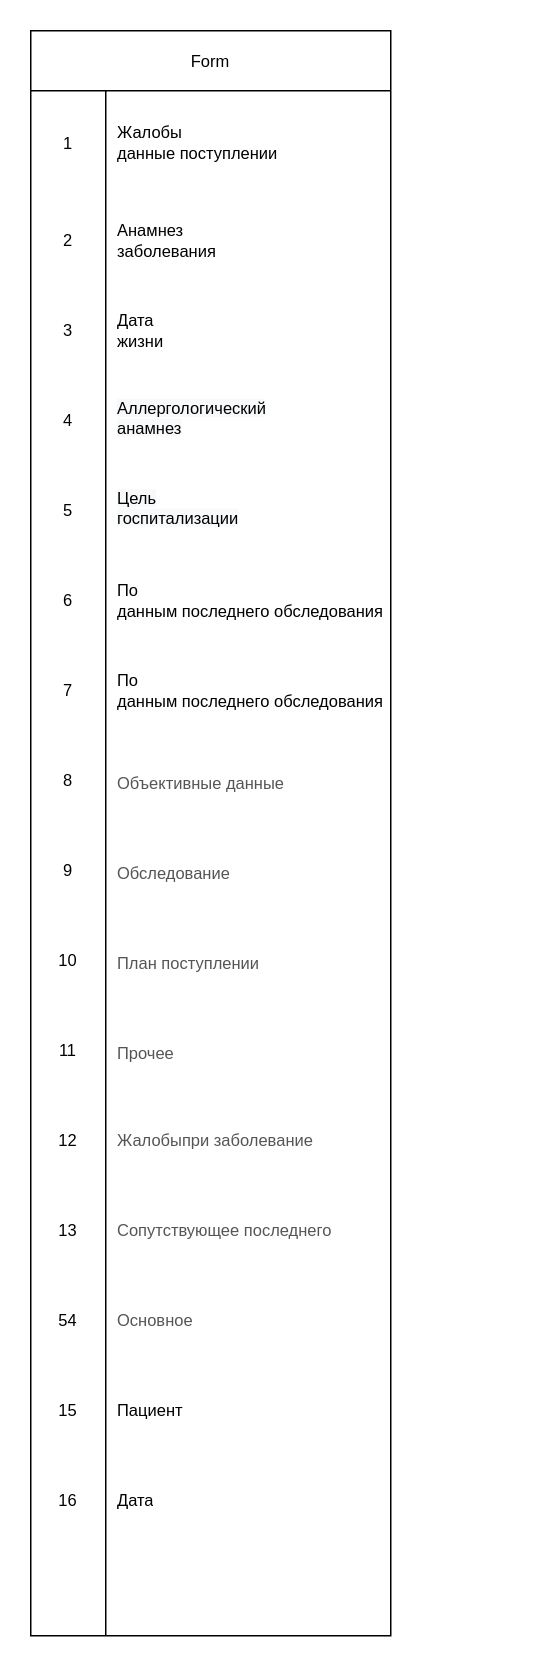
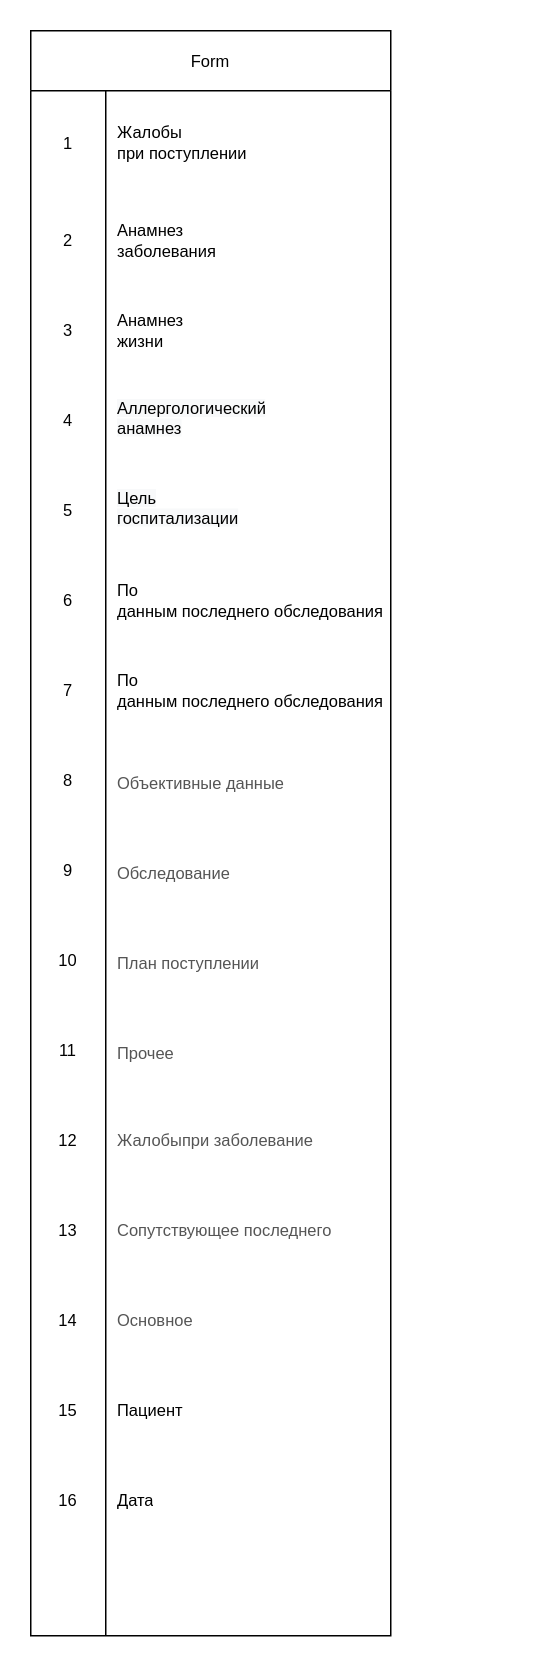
node "Жалобыданные поступлении": label "Жалобыданные поступлении" -> "Жалобыпри поступлении"
node "Датажизни": label "Датажизни" -> "Анамнезжизни"
node "54": label "54" -> "14"
